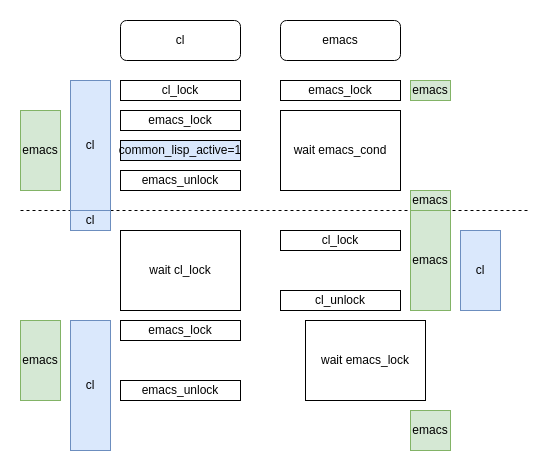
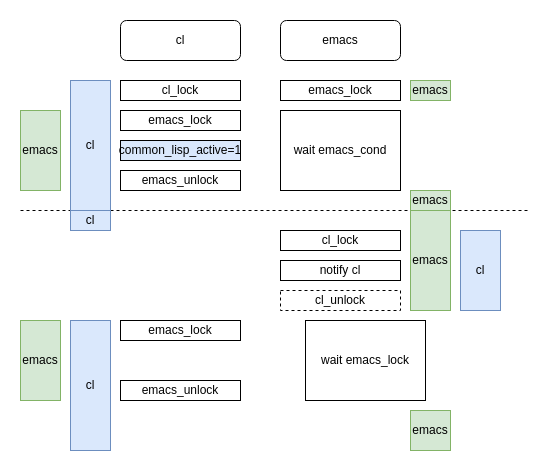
node "wait cl_lock": removed
node "notify cl": added
node "cl_unlock": style solid -> dashed
